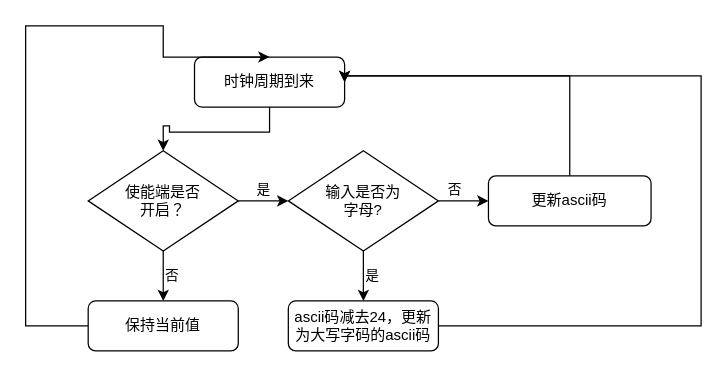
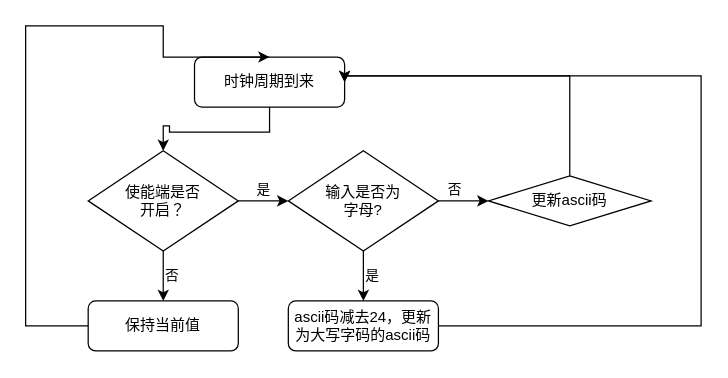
node "更新ascii码": shape rounded rectangle -> diamond
